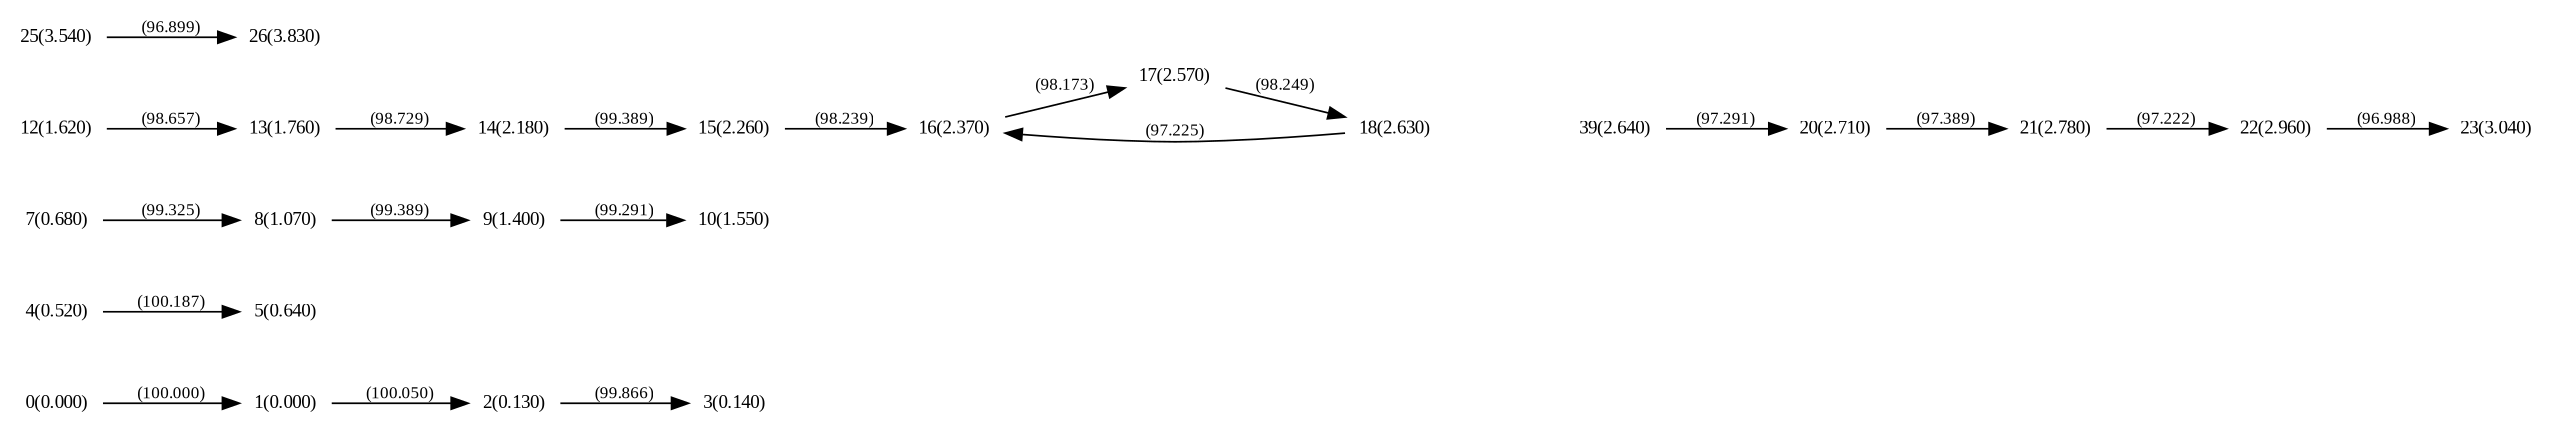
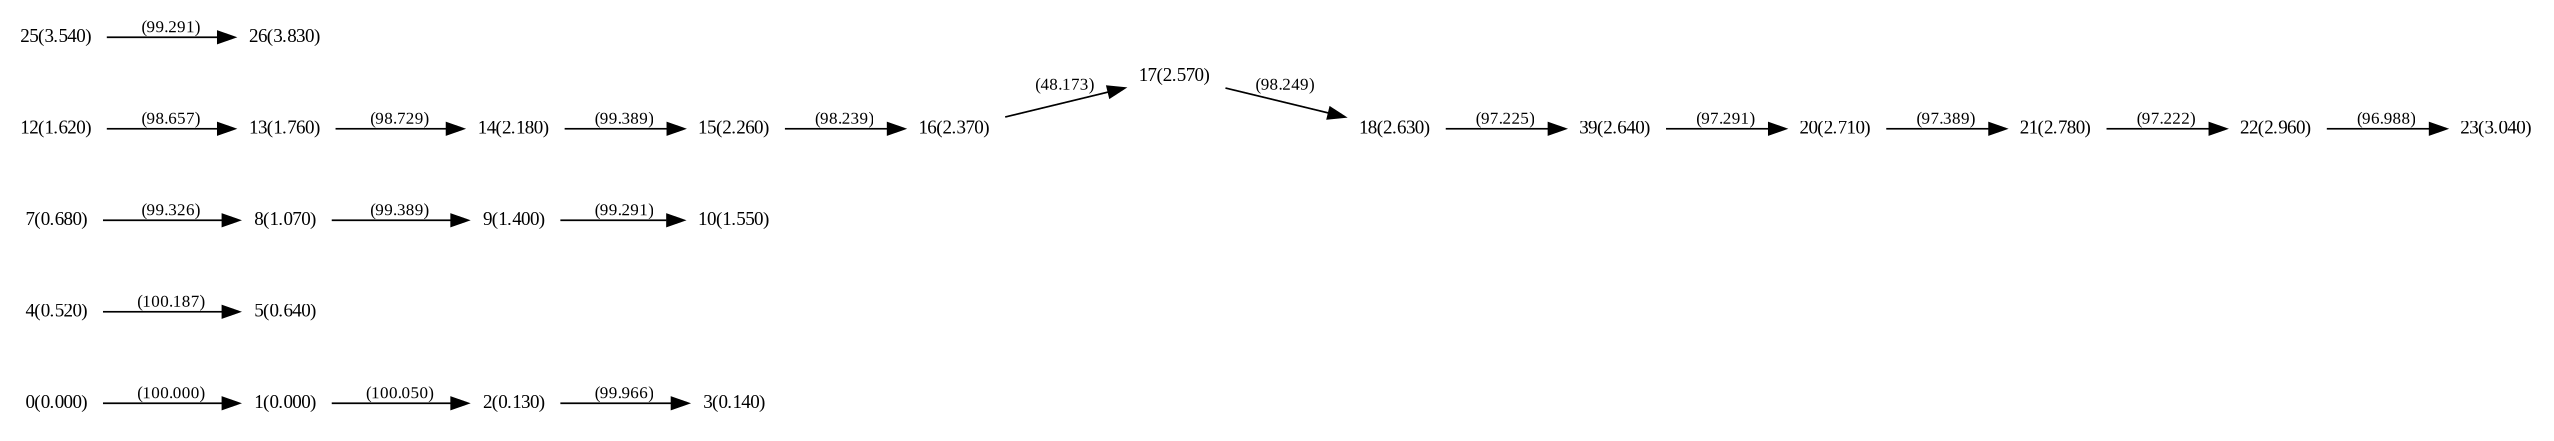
edge "25(3.540)" -> "26(3.830)": label "(96.899)" -> "(99.291)"
edge "16(2.370)" -> "17(2.570)": label "(98.173)" -> "(48.173)"
edge "18(2.630)" -> "16(2.370)": now "18(2.630)" -> "39(2.640)"
edge "7(0.680)" -> "8(1.070)": label "(99.325)" -> "(99.326)"
edge "2(0.130)" -> "3(0.140)": label "(99.866)" -> "(99.966)"
